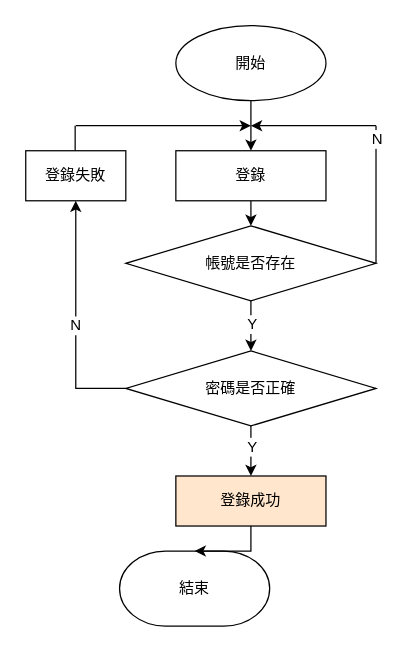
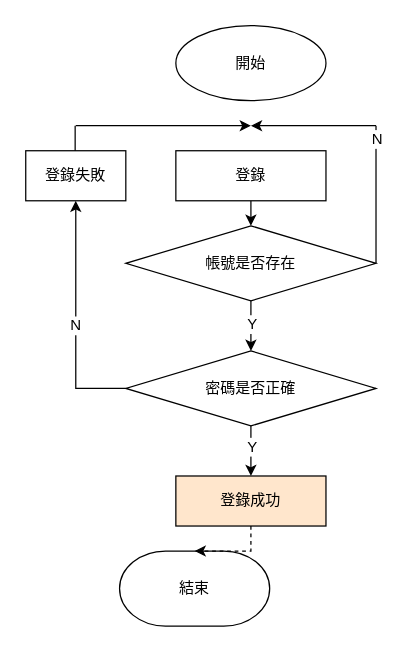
edge "開始" -> "登錄": removed
edge "登錄成功" -> "結束": style solid -> dashed
